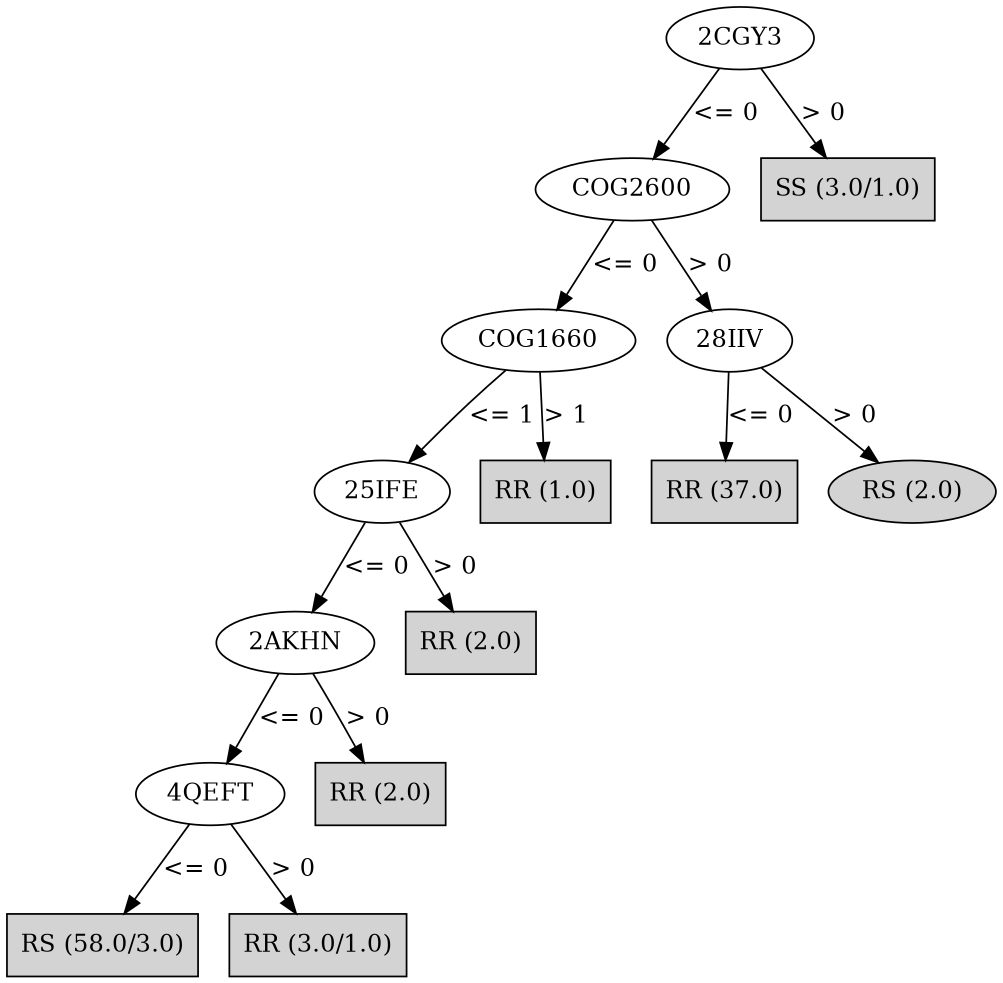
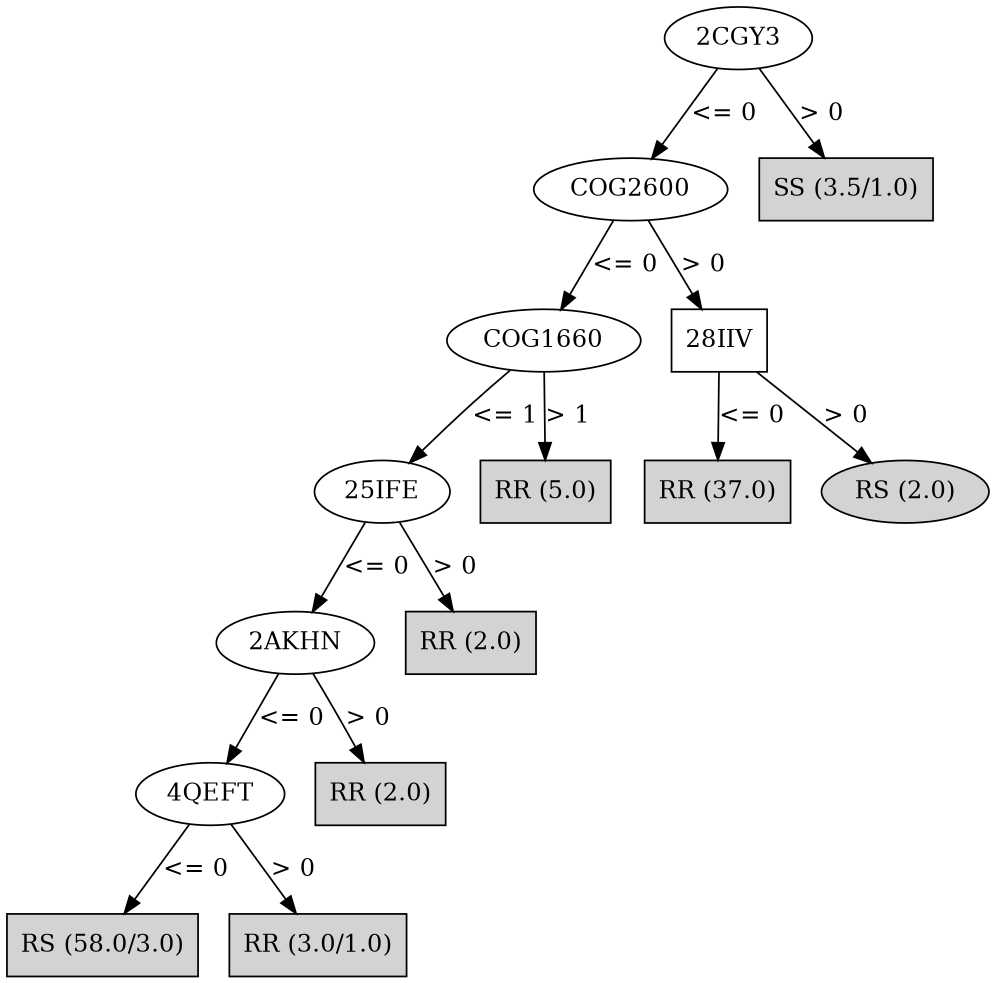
node "SS (3.0/1.0)": label "SS (3.0/1.0)" -> "SS (3.5/1.0)"
node "28IIV": shape ellipse -> box
node "RR (1.0)": label "RR (1.0)" -> "RR (5.0)"
